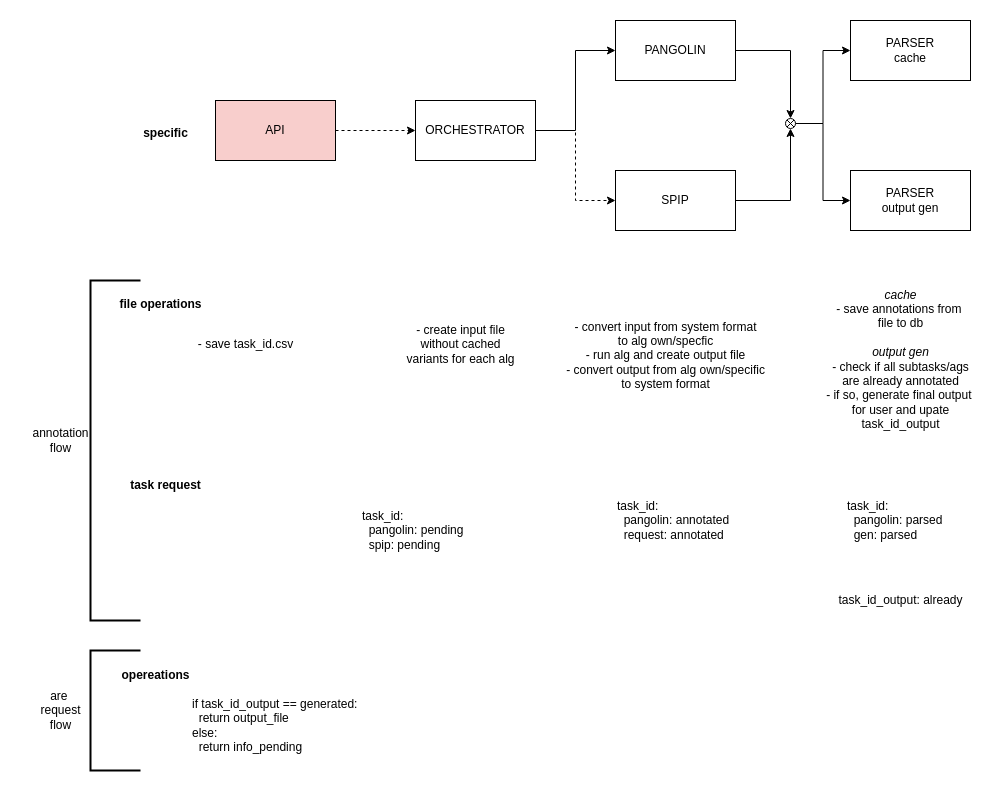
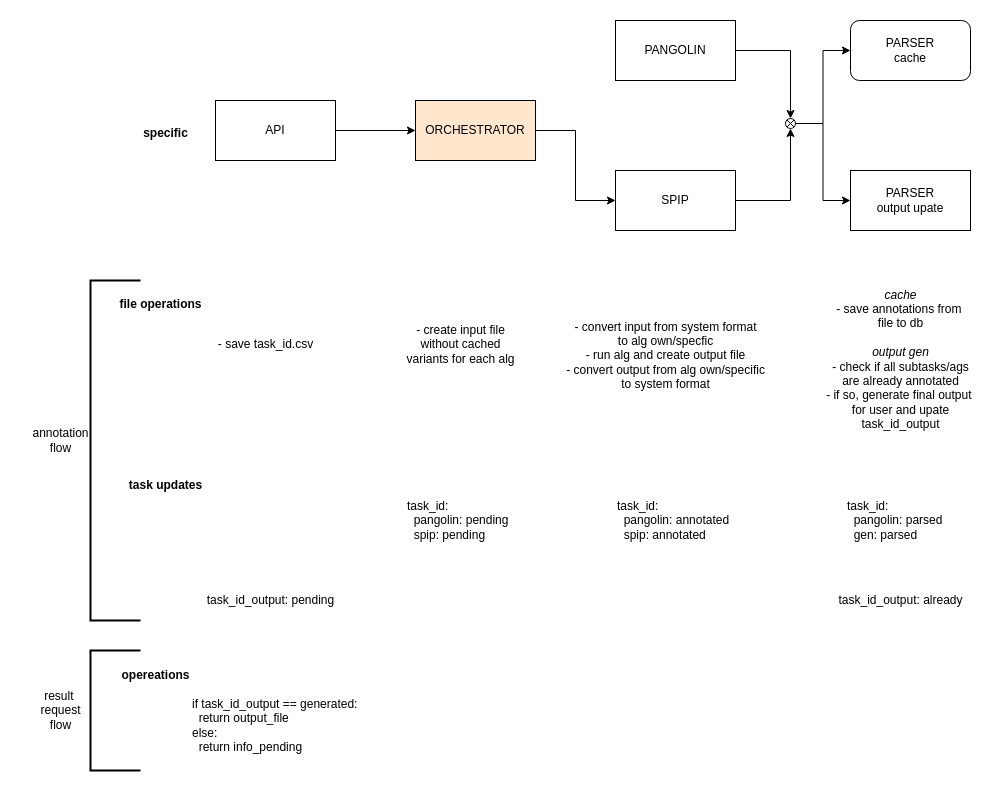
node "PARSER cache": shape rectangle -> rounded rectangle
edge "ORCHESTRATOR" -> "PANGOLIN": removed
node "API": fillcolor #f8cecc -> #ffffff
edge "API" -> "ORCHESTRATOR": style dashed -> solid
node "ORCHESTRATOR": fillcolor #ffffff -> #ffe6cc
edge "ORCHESTRATOR" -> "SPIP": style dashed -> solid
node "PARSER output gen": label "PARSER output gen" -> "PARSER output upate"
node "- save task_id.csv": moved (246, 345) -> (266, 345)
node "task request": label "task request" -> "task updates"
node "task_id: pangolin: annotated request: annotated": label "task_id: pangolin: annotated request: annotated" -> "task_id: pangolin: annotated spip: annotated"
node "task_id: pangolin: pending spip: pending": moved (421, 531) -> (466, 521)
node "task_id_output: pending": added
node "are request flow": label "are request flow" -> "result request flow"
